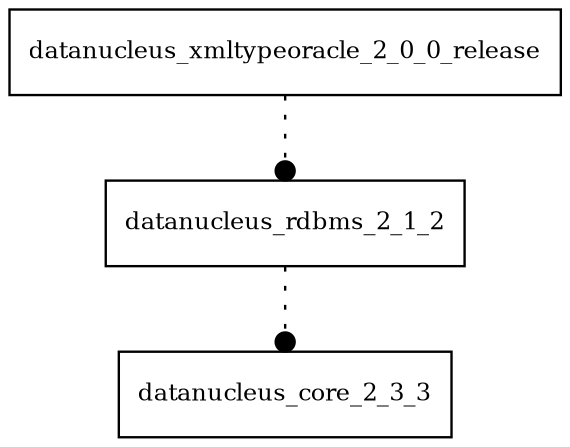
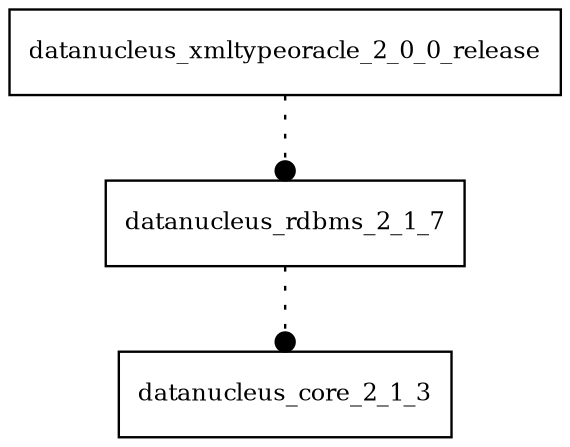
node "datanucleus_rdbms_2_1_2": label "datanucleus_rdbms_2_1_2" -> "datanucleus_rdbms_2_1_7"
node "datanucleus_core_2_3_3": label "datanucleus_core_2_3_3" -> "datanucleus_core_2_1_3"
